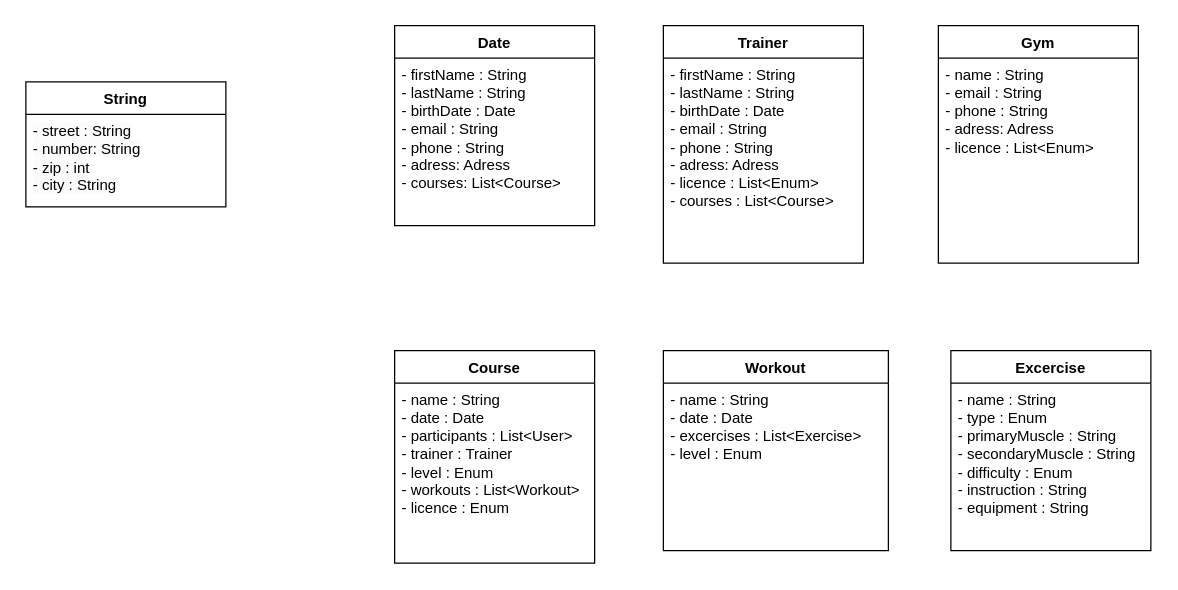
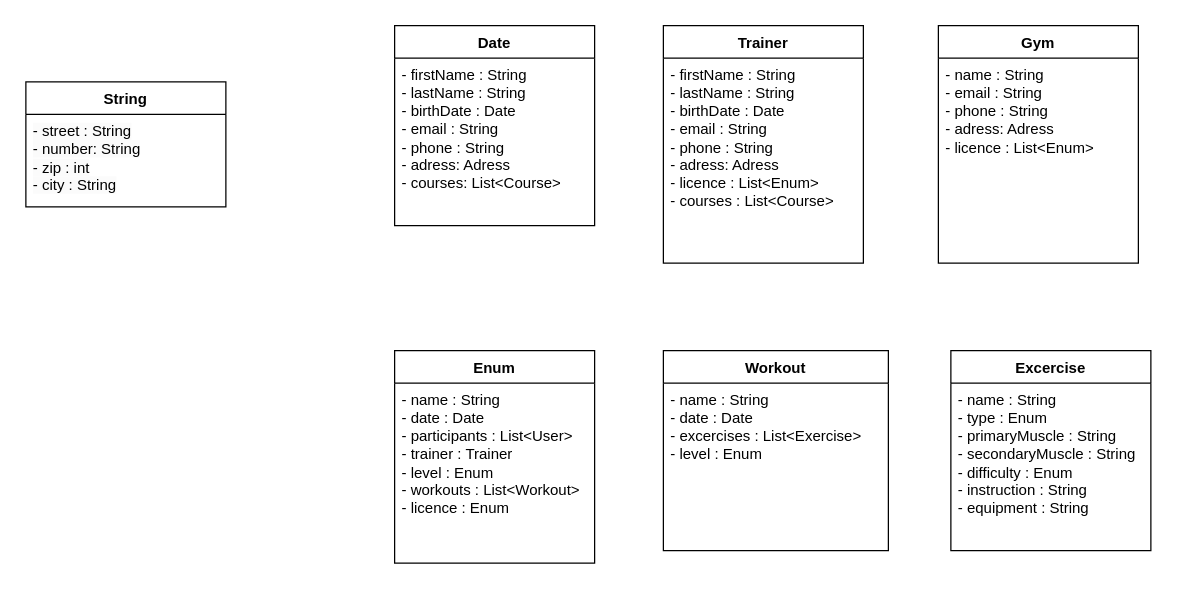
node "Course": label "Course" -> "Enum"
